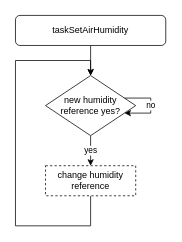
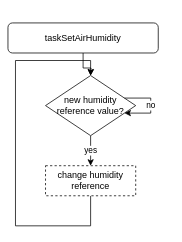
node "taskSetAirHumidity": moved (90, 30) -> (83, 38)
node "new humidity reference yes?": label "new humidity reference yes?" -> "new humidity reference value?"
